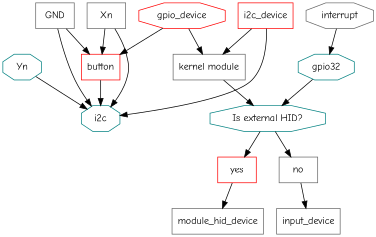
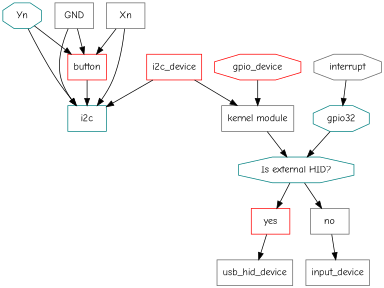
edge "gpio_device" -> "button": now "Yn" -> "button"
node "i2c": shape octagon -> box
node "module_hid_device": label "module_hid_device" -> "usb_hid_device"
